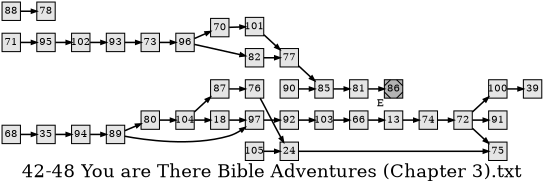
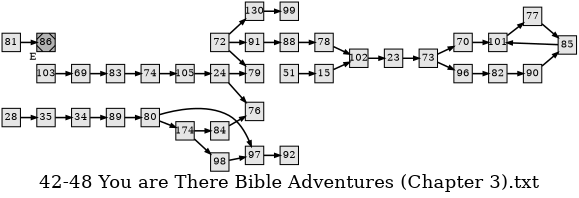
edge "96" -> "70": now "73" -> "70"
node "71": label "71" -> "51"
node "95": label "95" -> "15"
node "93": label "93" -> "23"
edge "91" -> "88": added
edge "78" -> "102": added
edge "82" -> "77": now "82" -> "90"
node "87": label "87" -> "84"
edge "85" -> "81": now "85" -> "101"
node "100": label "100" -> "130"
node "39": label "39" -> "99"
edge "76" -> "24": reversed
node "104": label "104" -> "174"
node "18": label "18" -> "98"
edge "92" -> "103": removed
node "66": label "66" -> "69"
node "13": label "13" -> "83"
edge "74" -> "72": now "74" -> "105"
node "68": label "68" -> "28"
node "94": label "94" -> "34"
edge "89" -> "97": now "80" -> "97"
node "75": label "75" -> "79"
